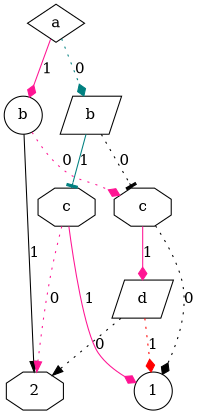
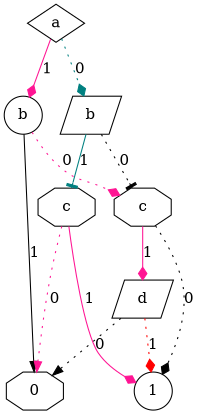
node "2": label "2" -> "0"
